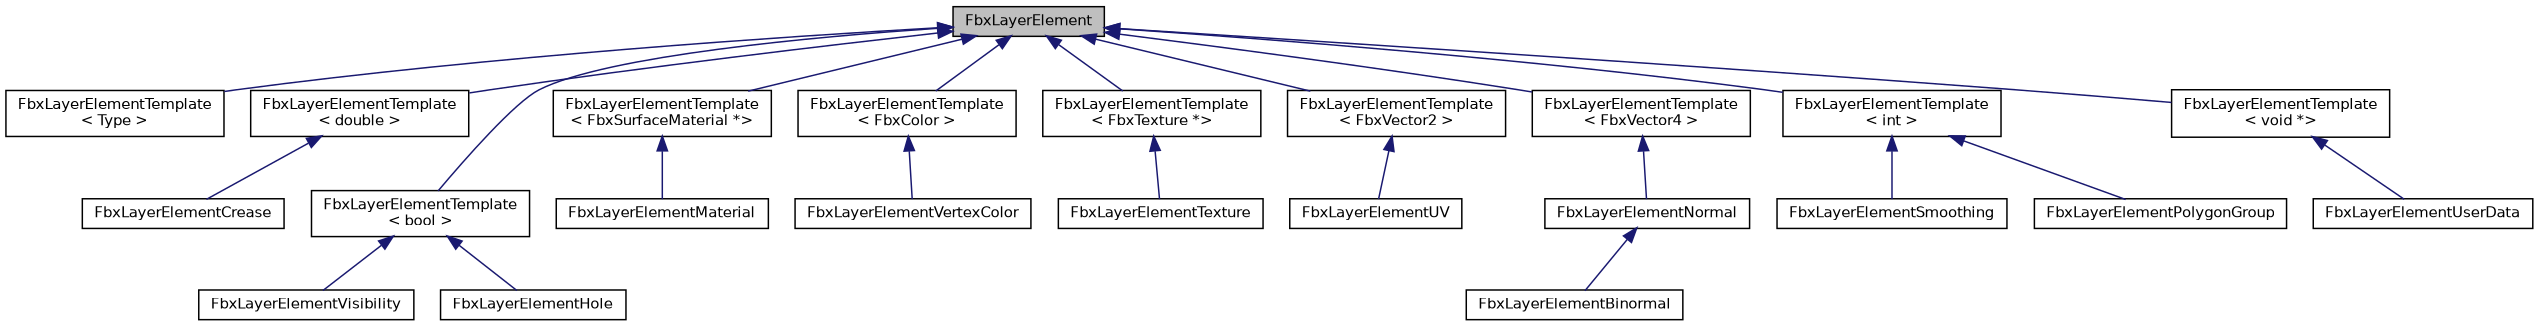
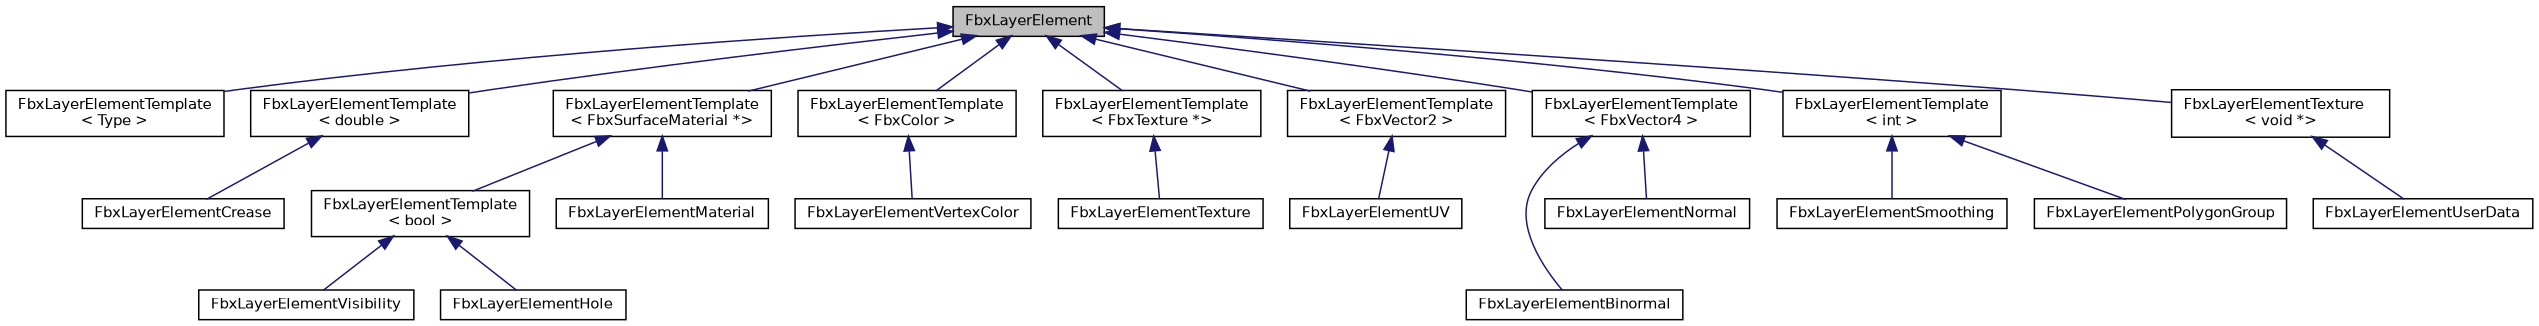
edge "FbxLayerElementTemplate < bool >" -> "FbxLayerElement": now "FbxLayerElementTemplate < bool >" -> "FbxLayerElementTemplate < FbxSurfaceMaterial *>"
node "FbxLayerElementTemplate < void *>": label "FbxLayerElementTemplate < void *>" -> "FbxLayerElementTexture < void *>"
edge "FbxLayerElementBinormal" -> "FbxLayerElementNormal": now "FbxLayerElementBinormal" -> "FbxLayerElementTemplate < FbxVector4 >"
